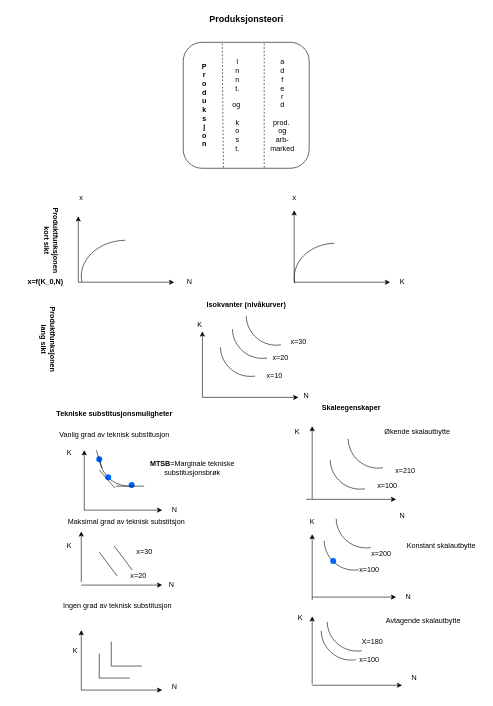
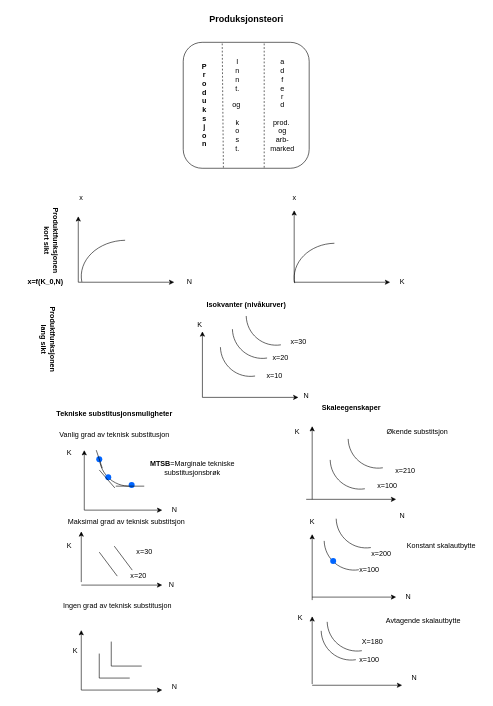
node "Økende skalautbytte": label "Økende skalautbytte" -> "Økende substitsjon"
